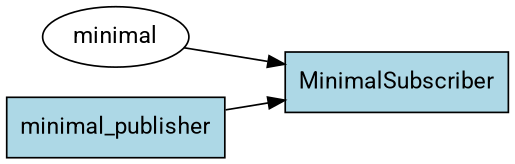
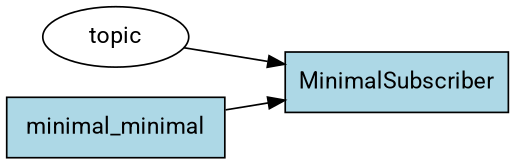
node "minimal": label "minimal" -> "topic"
node "minimal_publisher": label "minimal_publisher" -> "minimal_minimal"
